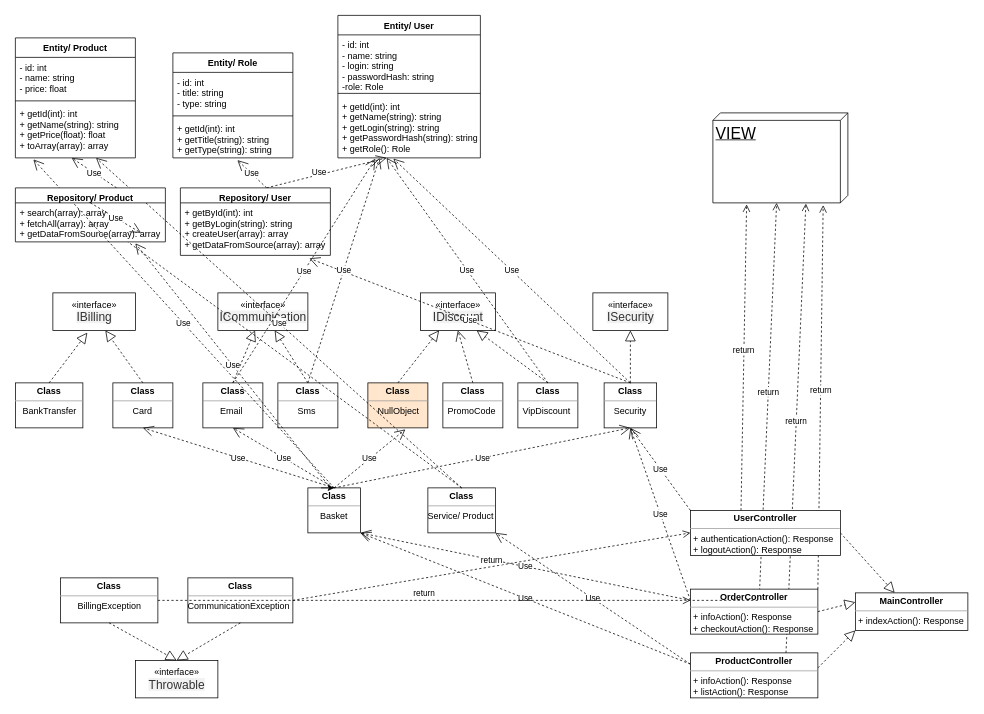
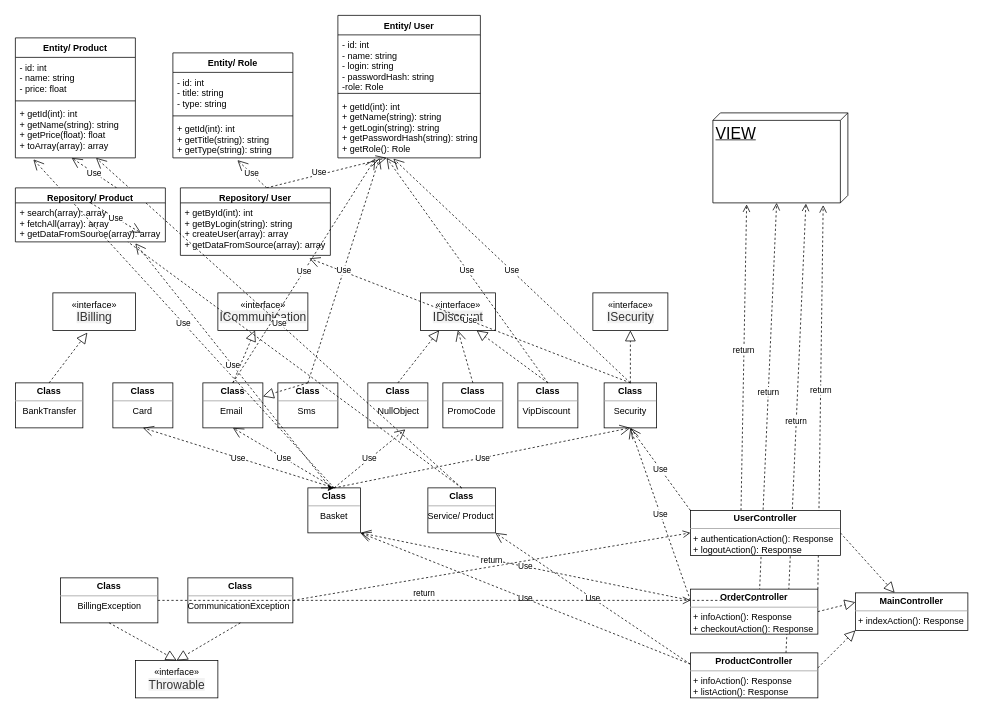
edge "Class Sms" -> "«interface» ICommunication": now "Class Sms" -> "Class Email"
edge "Class Card" -> "«interface» IBilling": removed
node "Class NullObject": fillcolor #ffe6cc -> #ffffff
